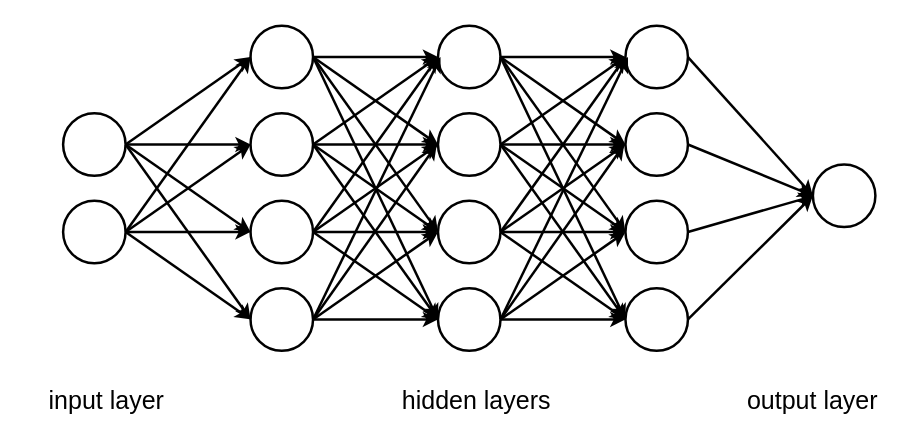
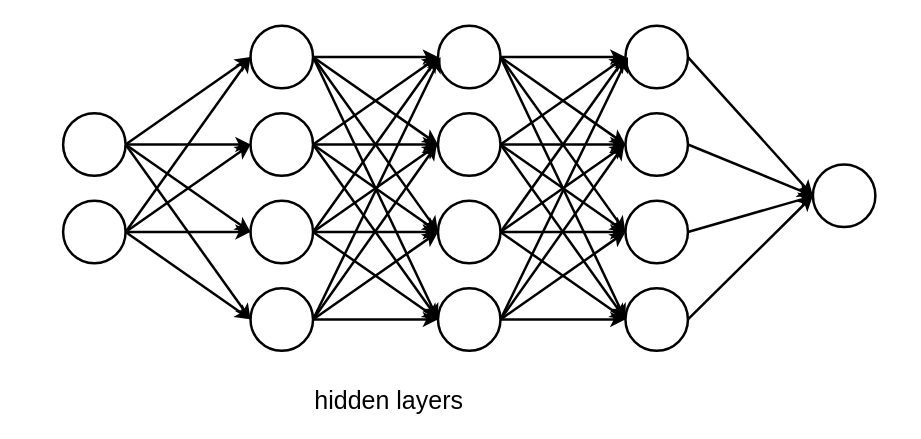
node "input layer": removed
node "hidden layers": moved (477, 399) -> (389, 399)
node "output layer": removed
